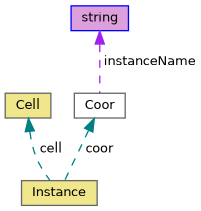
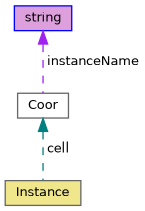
node "Cell": removed
edge "Instance" -> "Coor": label " coor" -> " cell"
